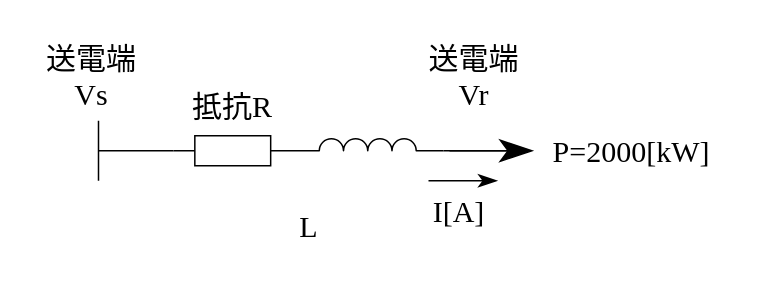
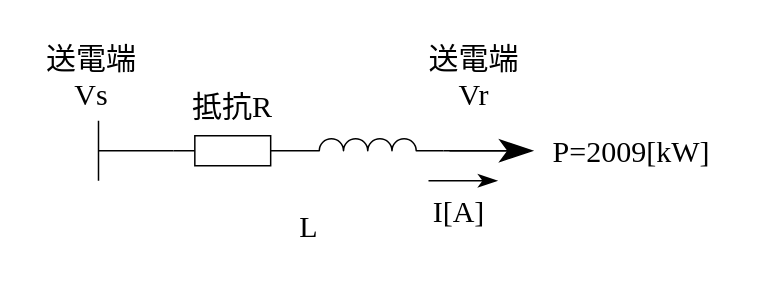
node "P=2000[kW]": label "P=2000[kW]" -> "P=2009[kW]"
